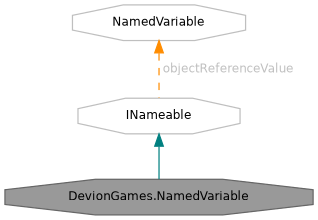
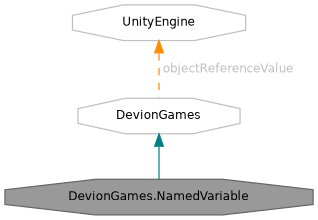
node "NamedVariable": label "NamedVariable" -> "UnityEngine"
node "INameable": label "INameable" -> "DevionGames"
